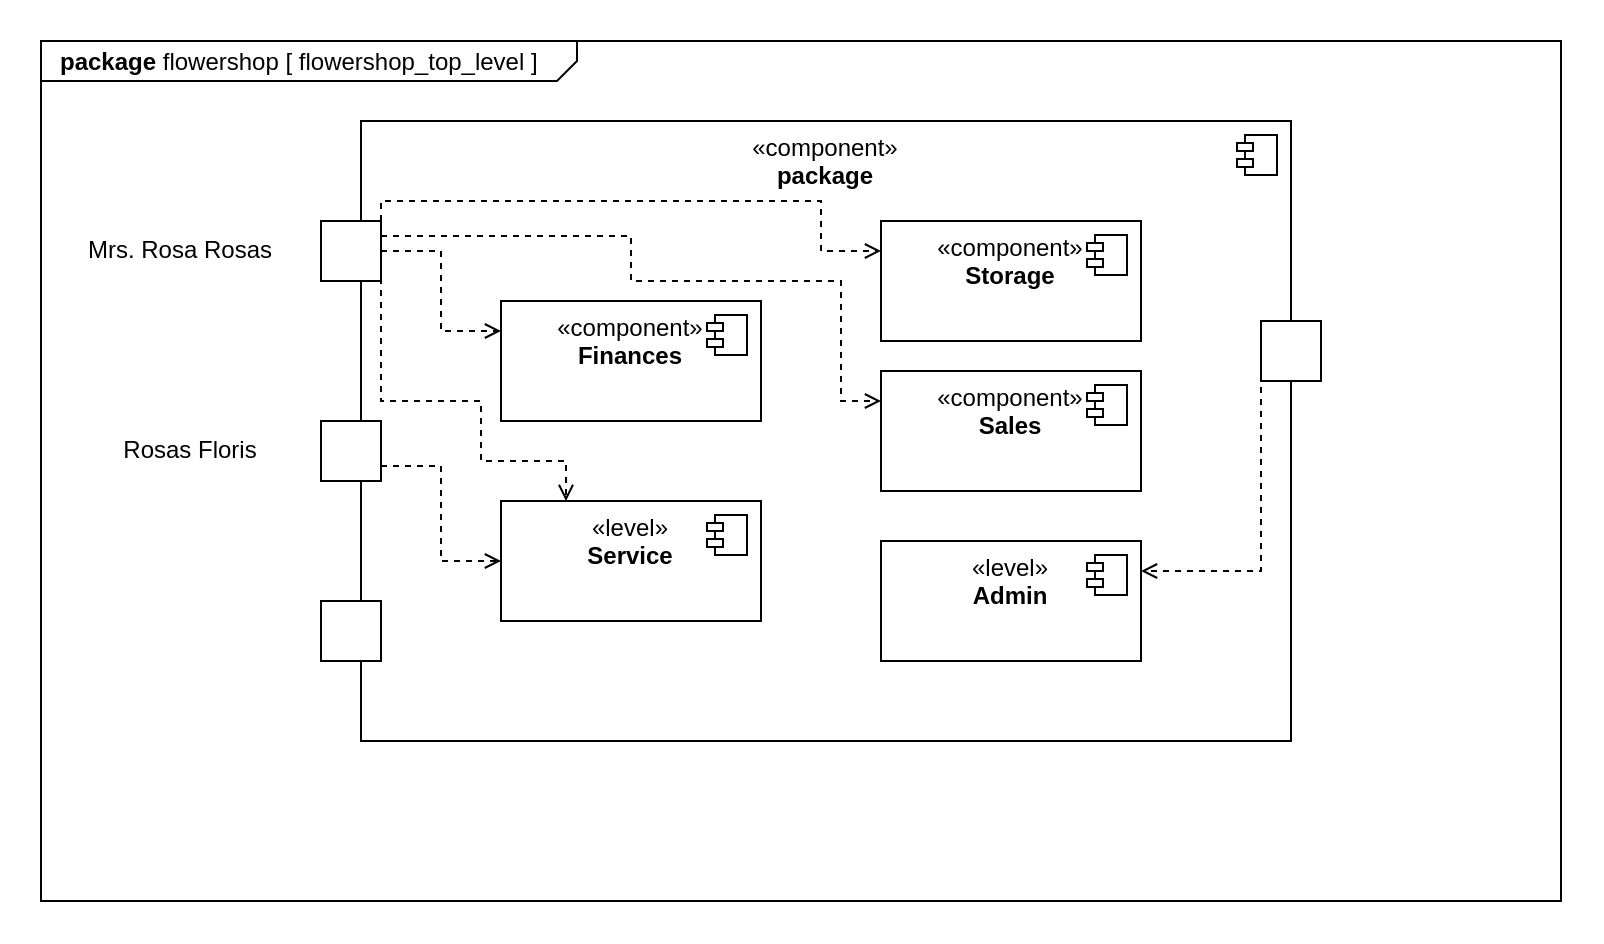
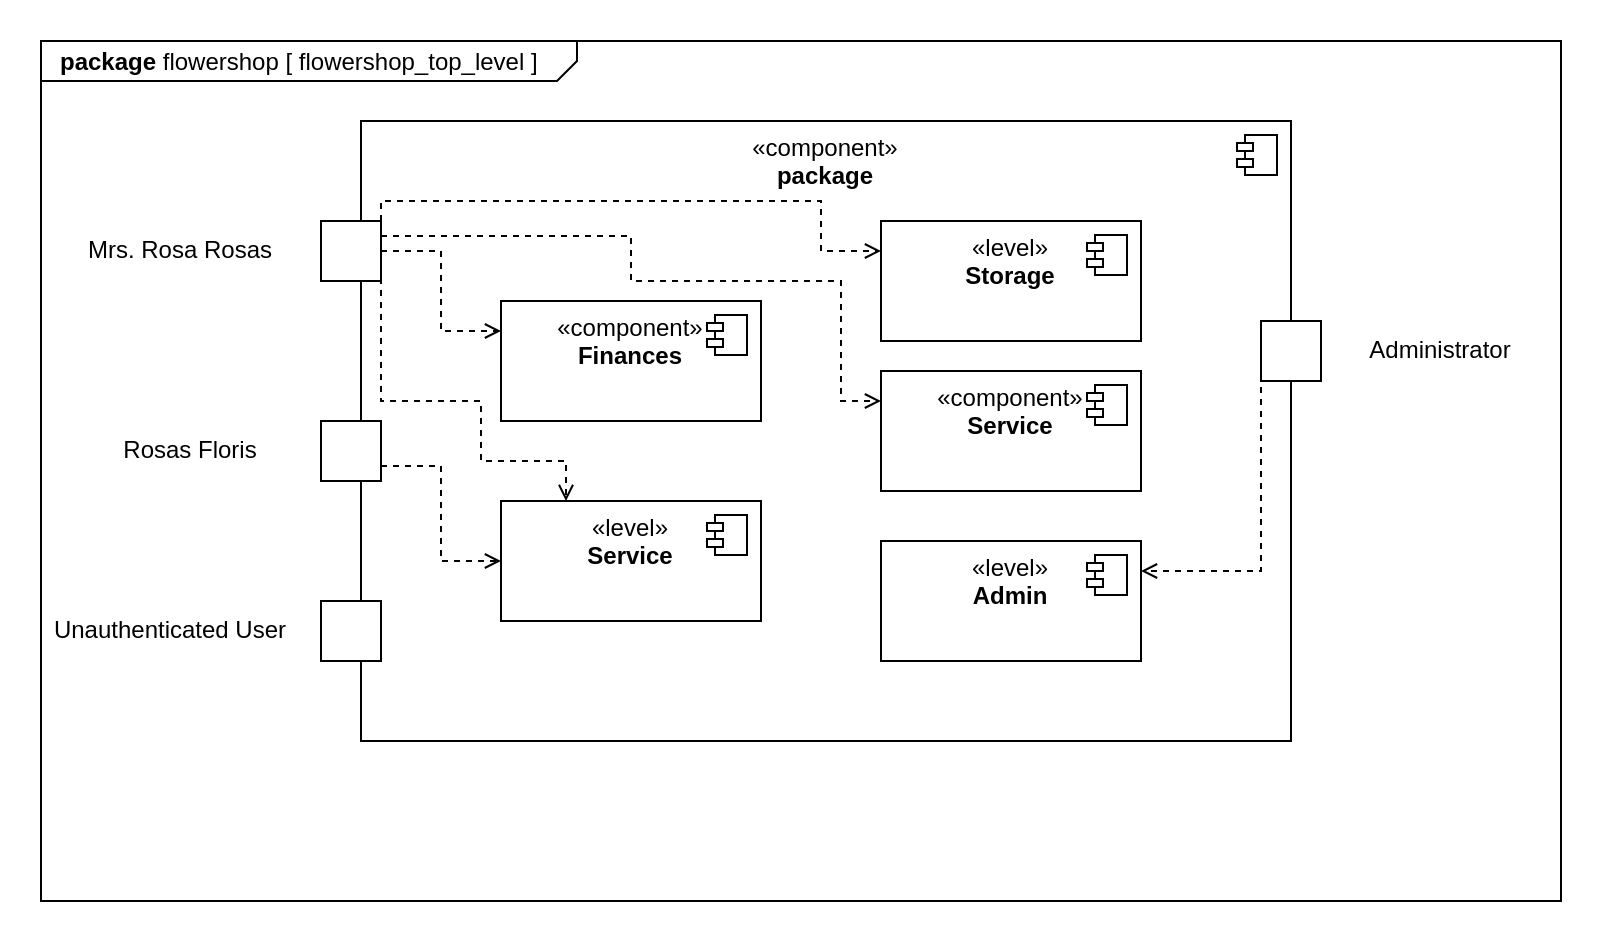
node "«component» Storage": label "«component» Storage" -> "«level» Storage"
node "Administrator": added
node "«component» Sales": label "«component» Sales" -> "«component» Service"
node "Unauthenticated User": added
